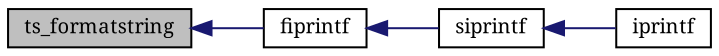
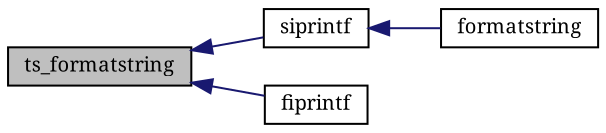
edge "siprintf" -> "fiprintf": now "siprintf" -> "ts_formatstring"
node "iprintf": label "iprintf" -> "formatstring"
